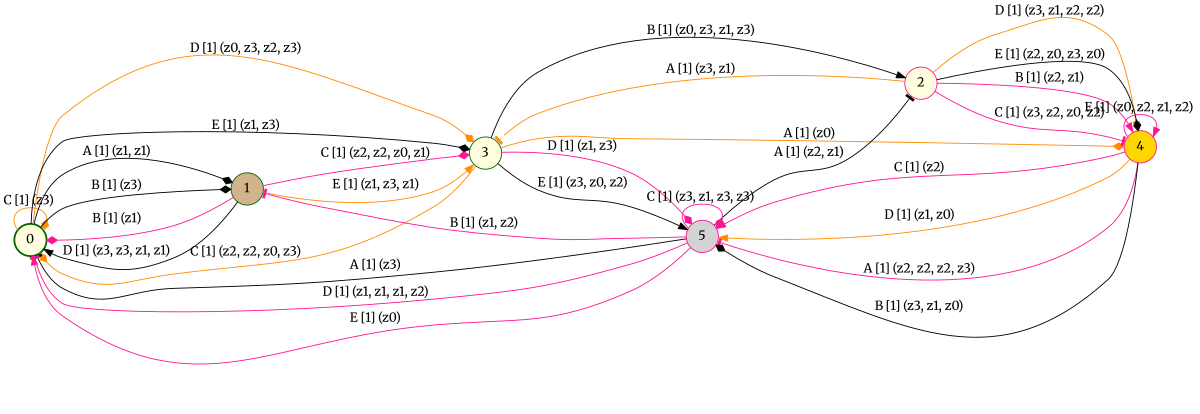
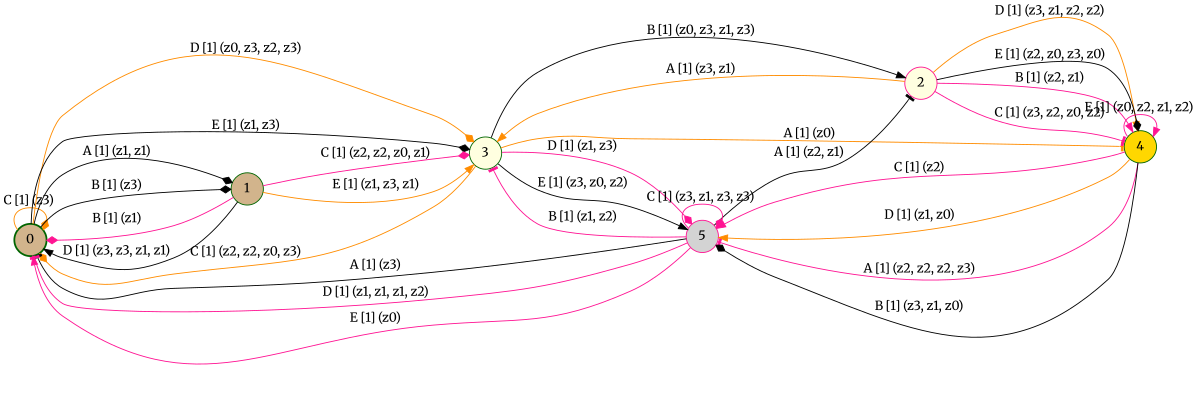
edge "2" -> "3": arrowhead tee -> normal
edge "3" -> "4": arrowhead diamond -> tee
node "4": color deeppink -> darkgreen
edge "5" -> "1": now "5" -> "3"
node "0": fillcolor lightyellow -> tan
